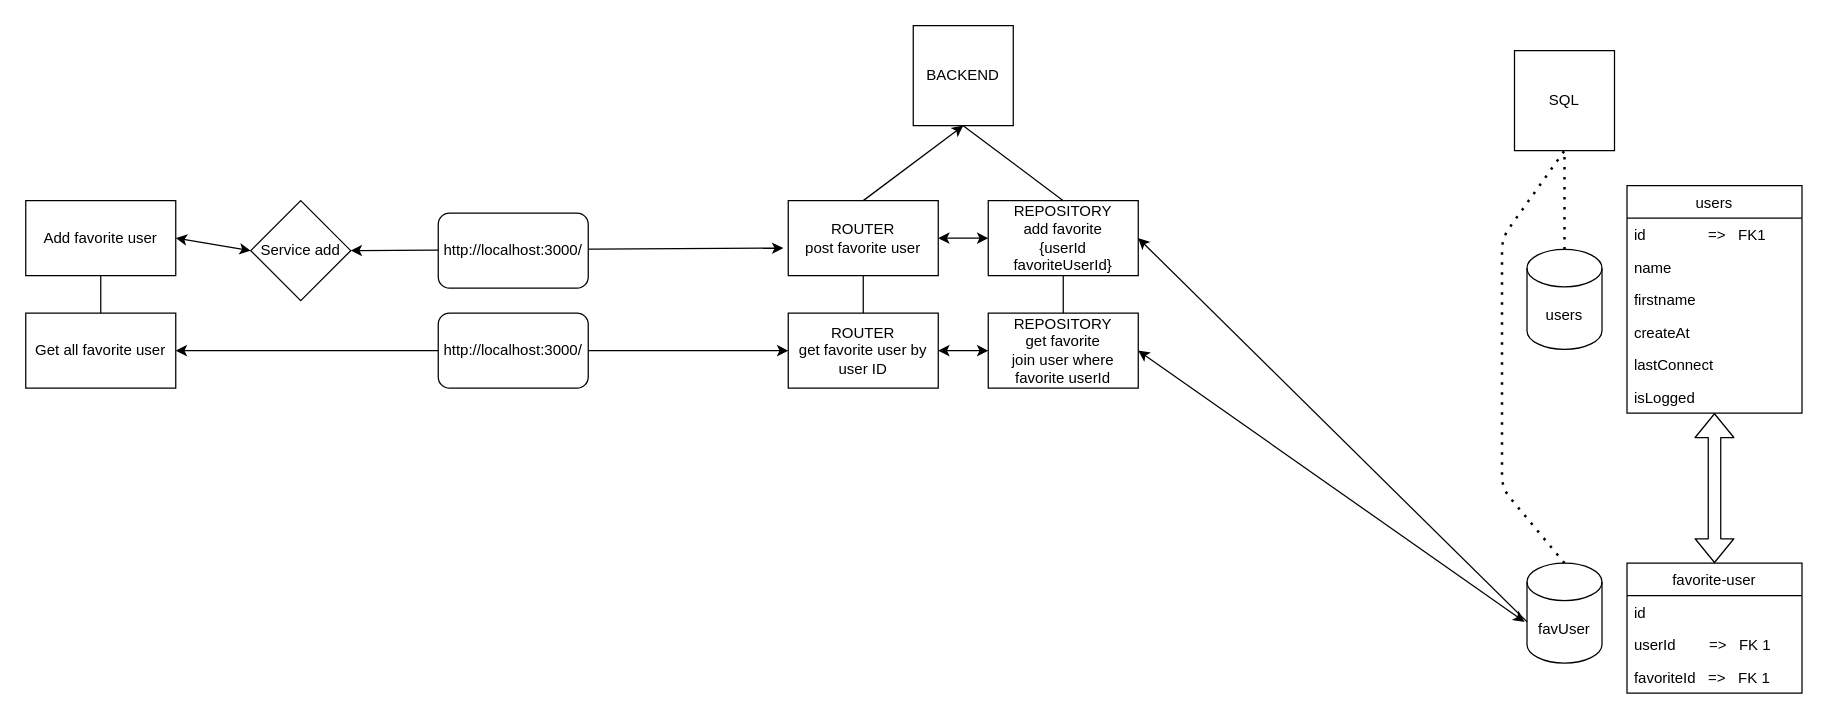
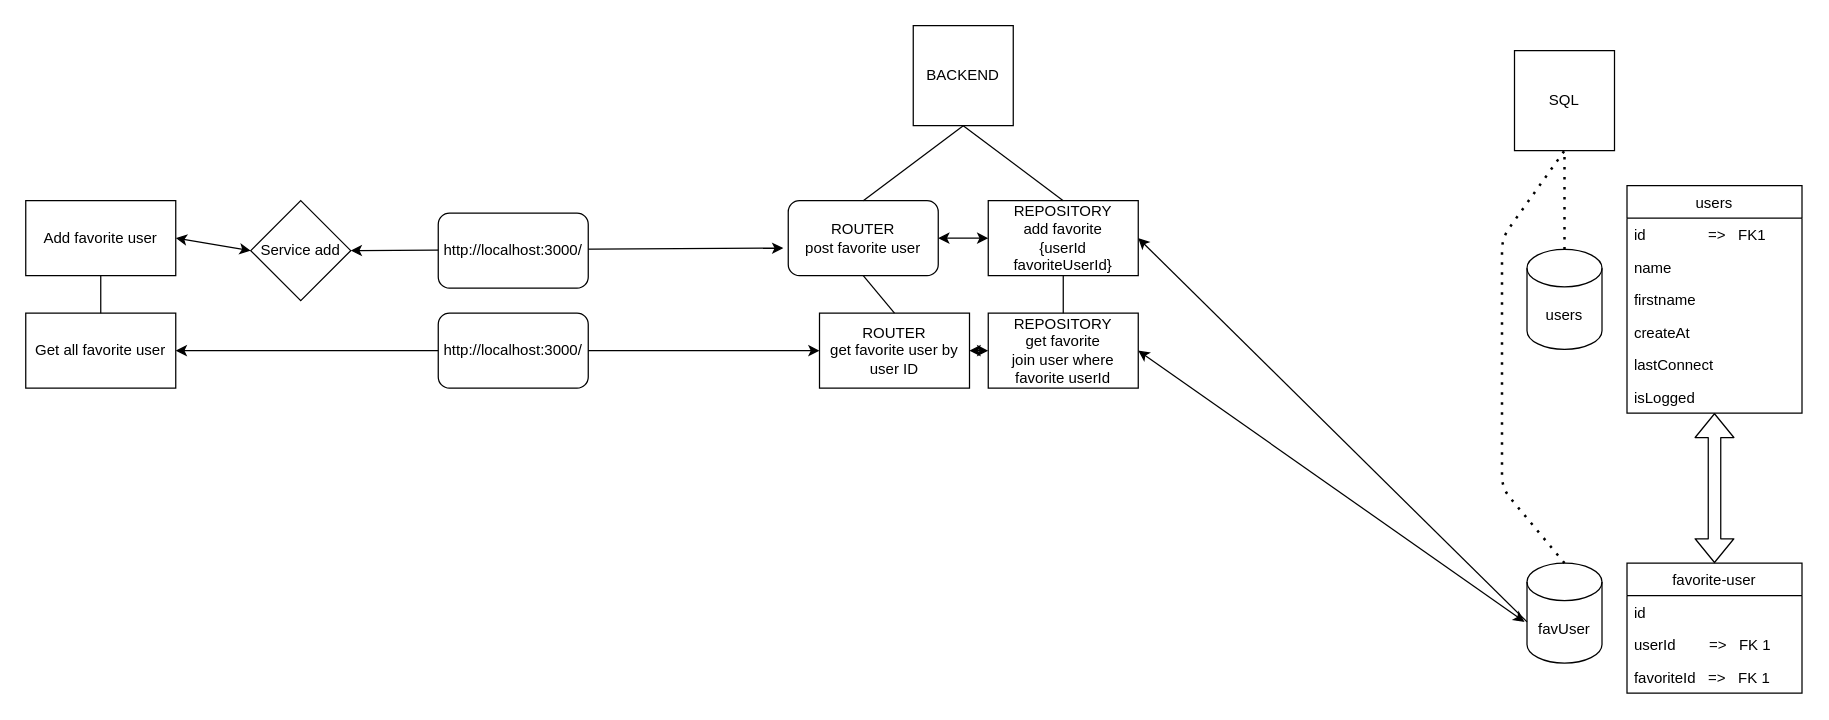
edge "ROUTER post favorite user" -> "BACKEND": arrowhead classic -> none
node "ROUTER post favorite user": shape rectangle -> rounded rectangle
node "ROUTER get favorite user by user ID": moved (863, 351) -> (894, 351)
